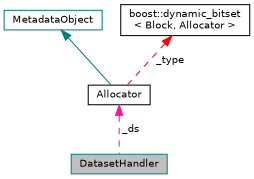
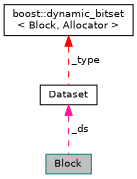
node "MetadataObject": removed
node "Allocator": label "Allocator" -> "Dataset"
node "DatasetHandler": label "DatasetHandler" -> "Block"
